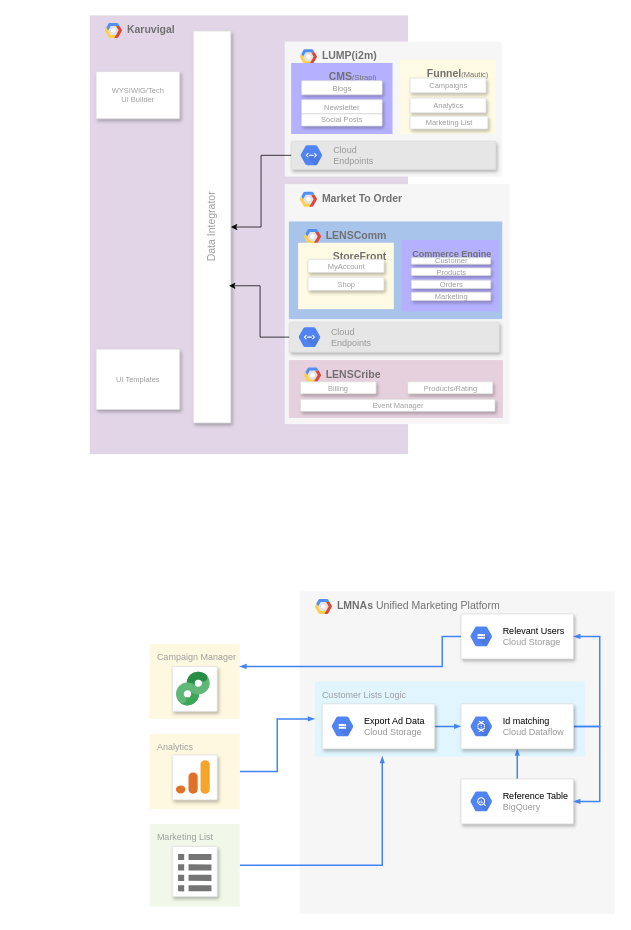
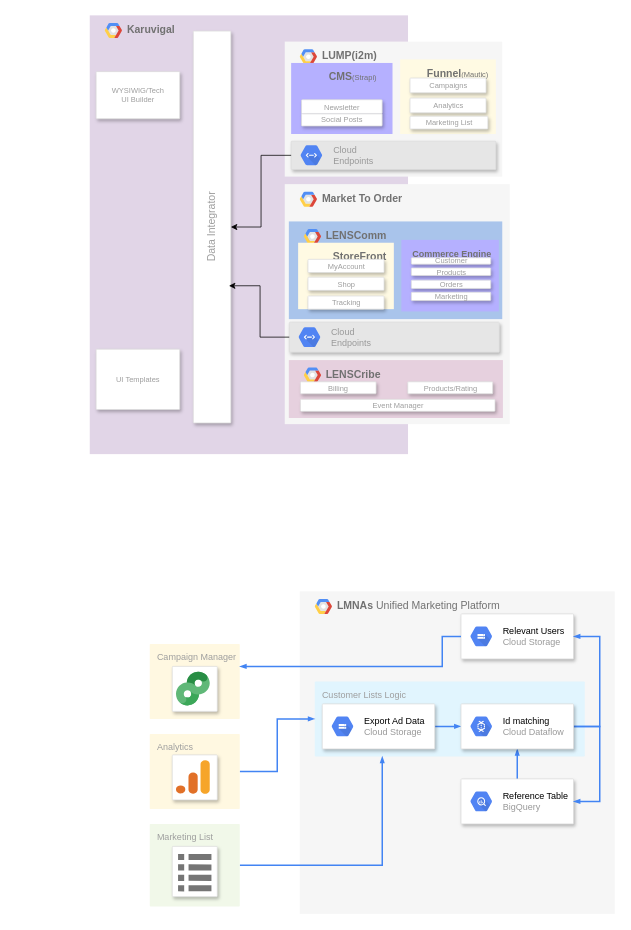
node "Blogs": removed
node "Tracking": added
